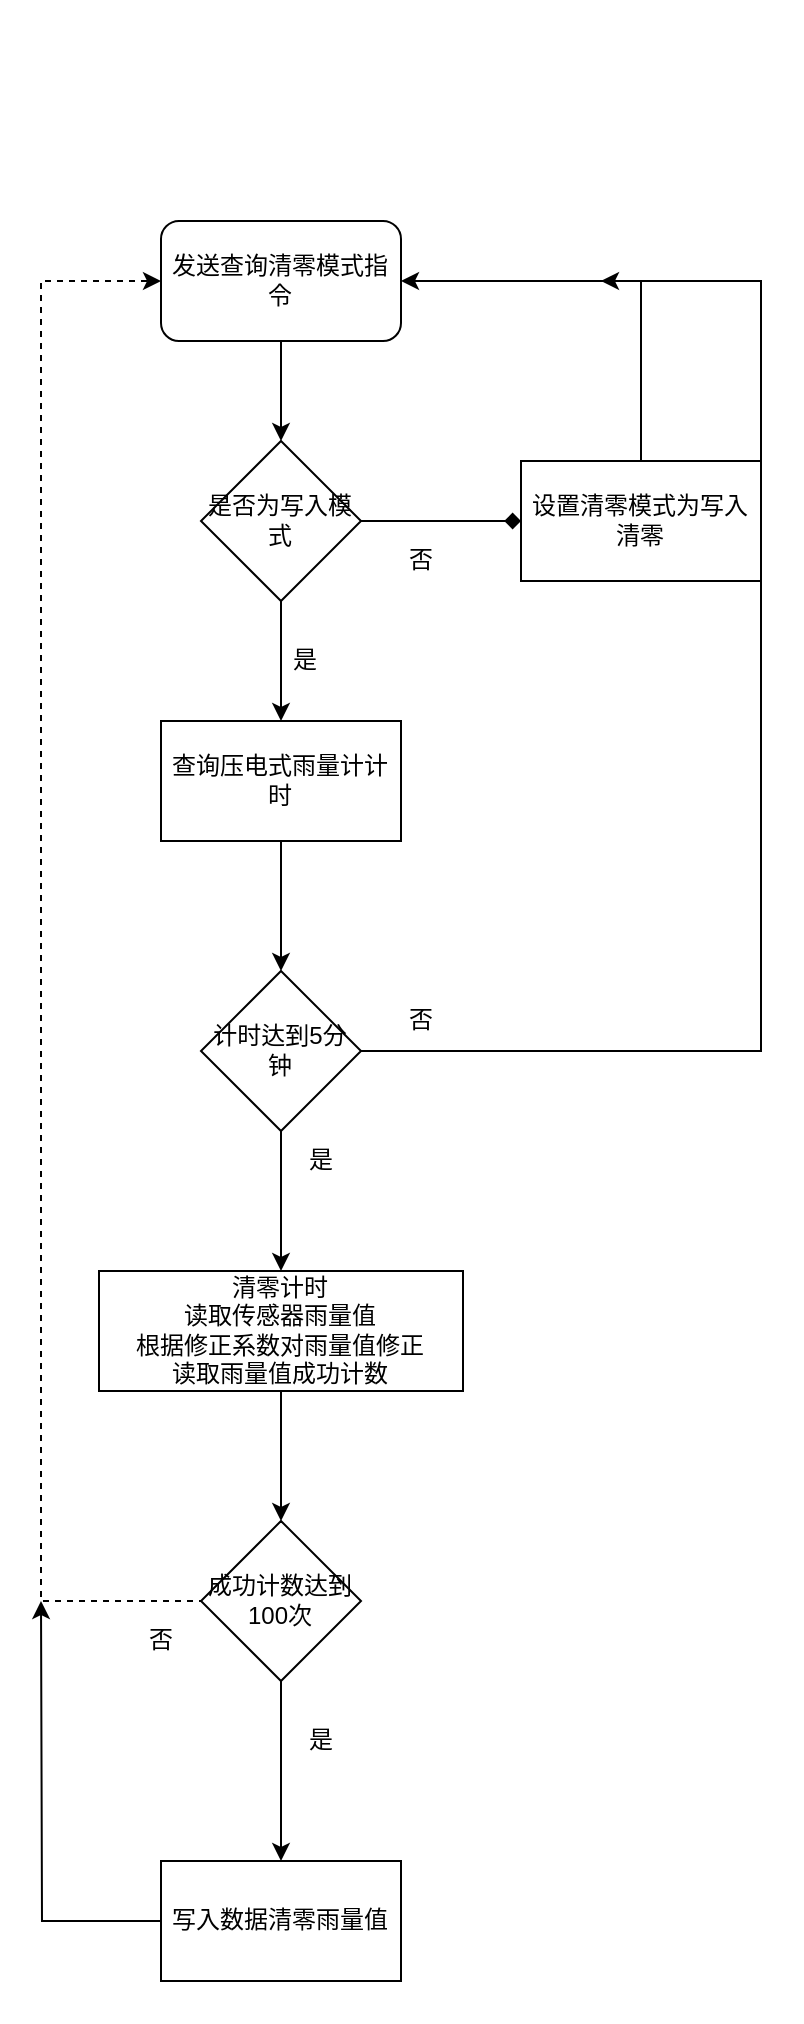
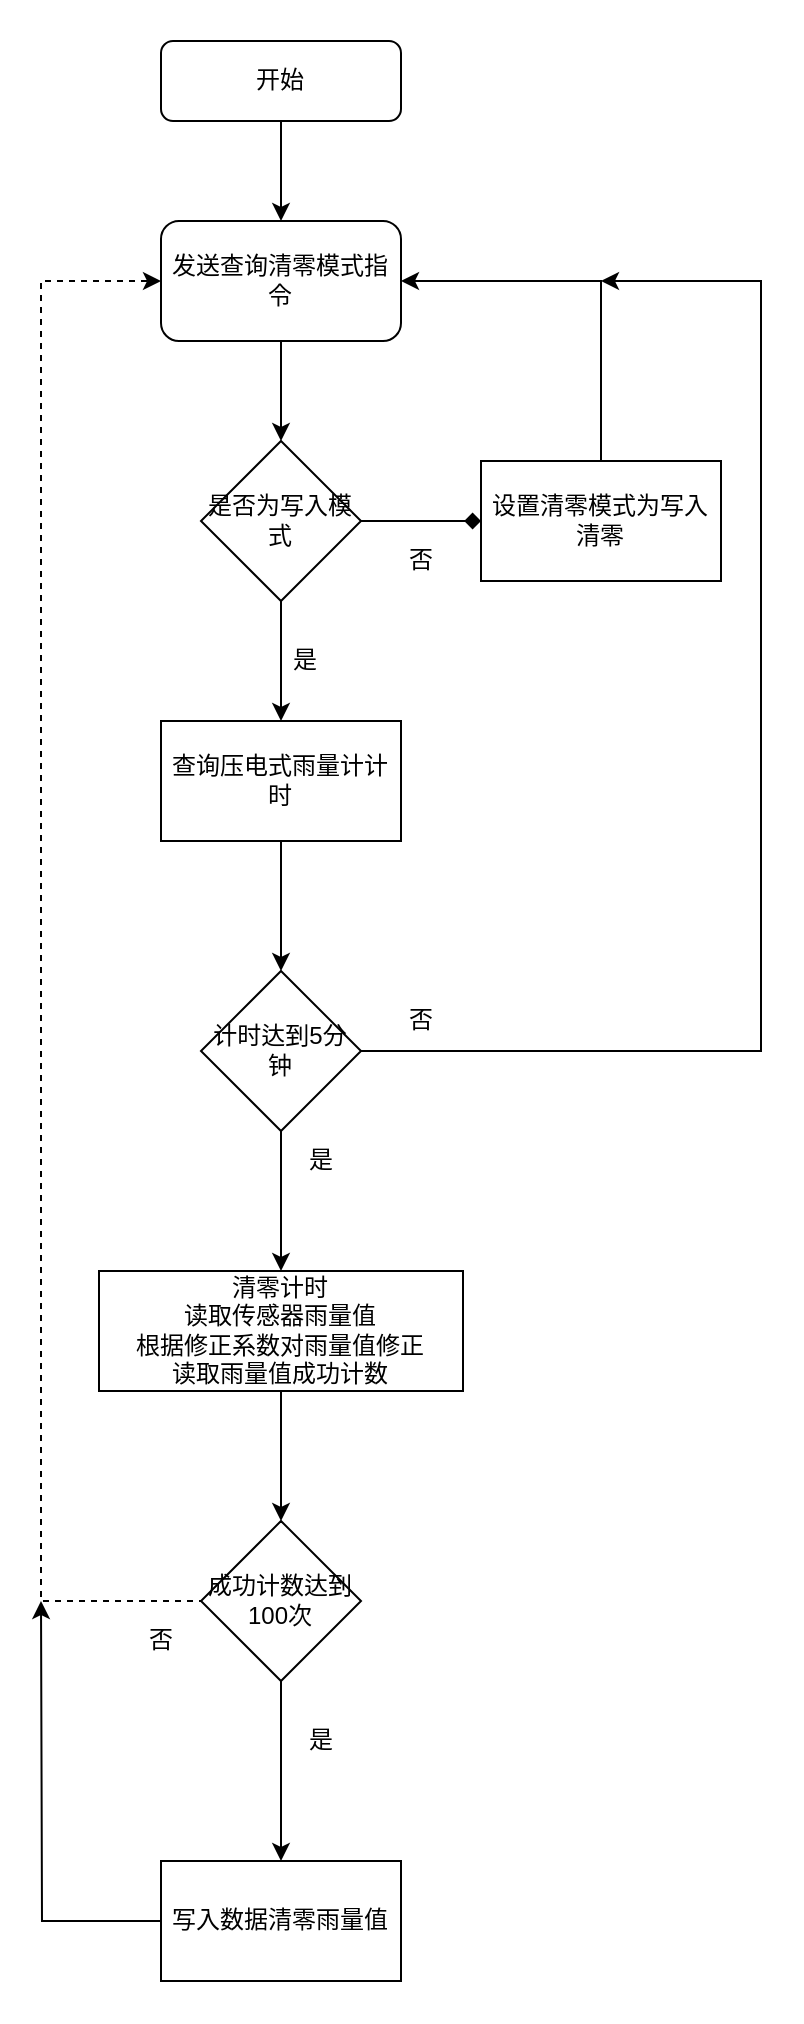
node "开始": added
edge "开始" -> "发送查询清零模式指令": added
node "设置清零模式为写入清零": moved (641, 521) -> (601, 521)
